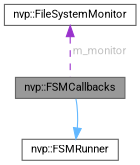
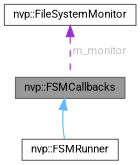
edge "nvp::FSMCallbacks" -> "nvp::FSMRunner": reversed
